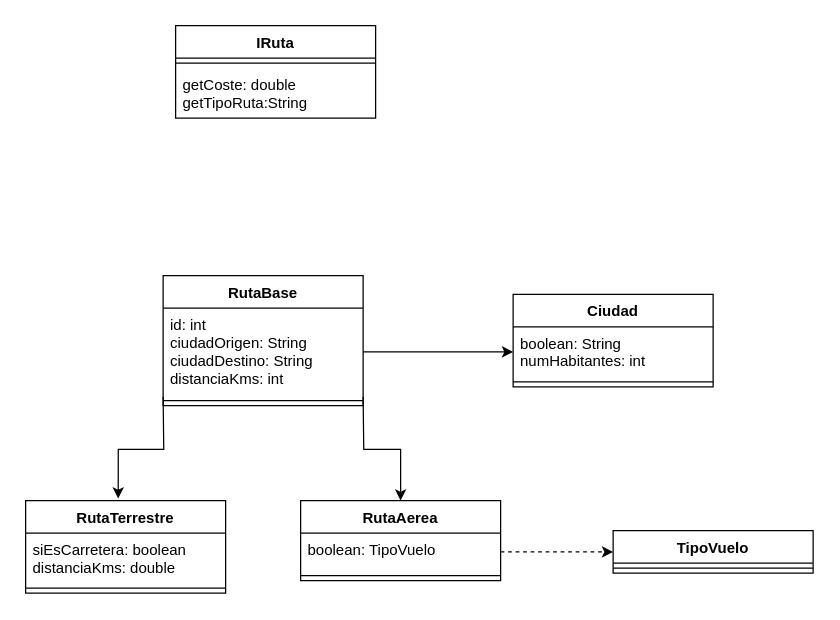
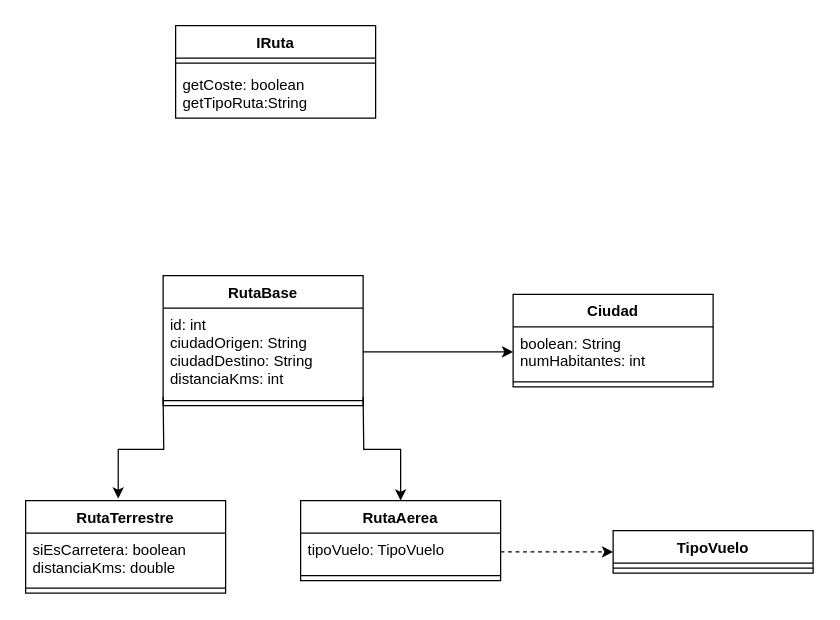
node "getCoste: double getTipoRuta:String": label "getCoste: double getTipoRuta:String" -> "getCoste: boolean getTipoRuta:String"
node "boolean: TipoVuelo": label "boolean: TipoVuelo" -> "tipoVuelo: TipoVuelo"
